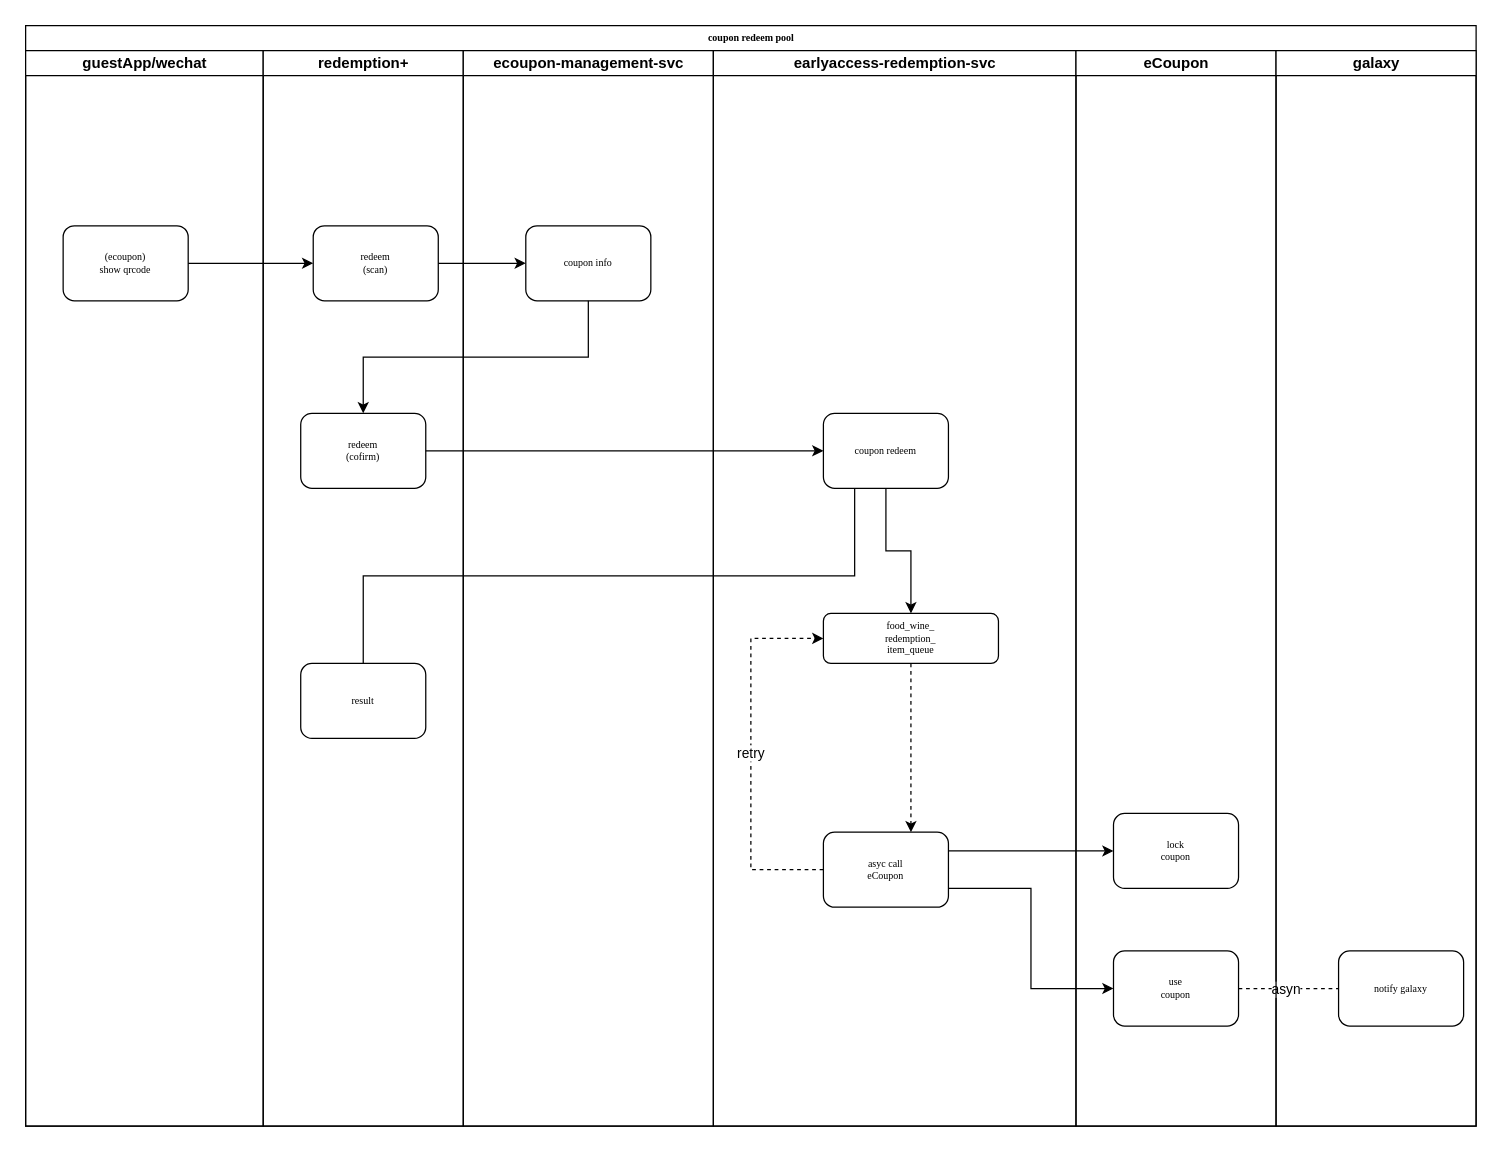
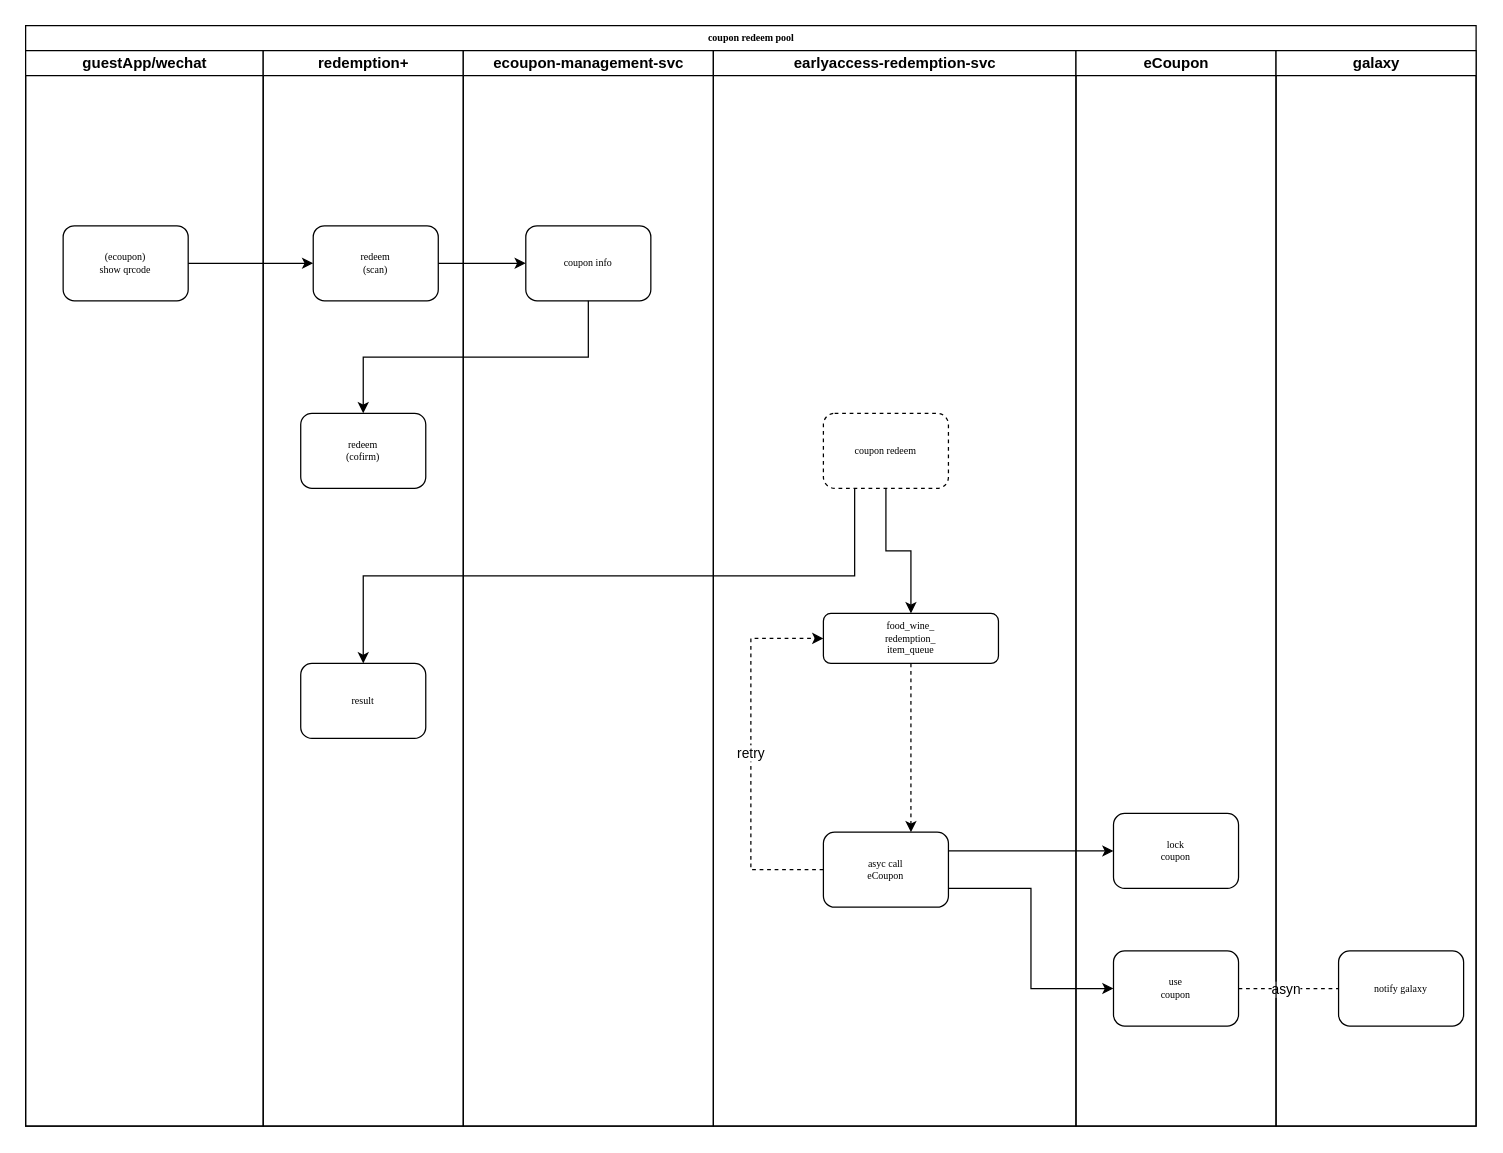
edge "redeem (cofirm)" -> "coupon redeem": removed
node "coupon redeem": style solid -> dashed
edge "coupon redeem" -- "result": arrowhead none -> classic
